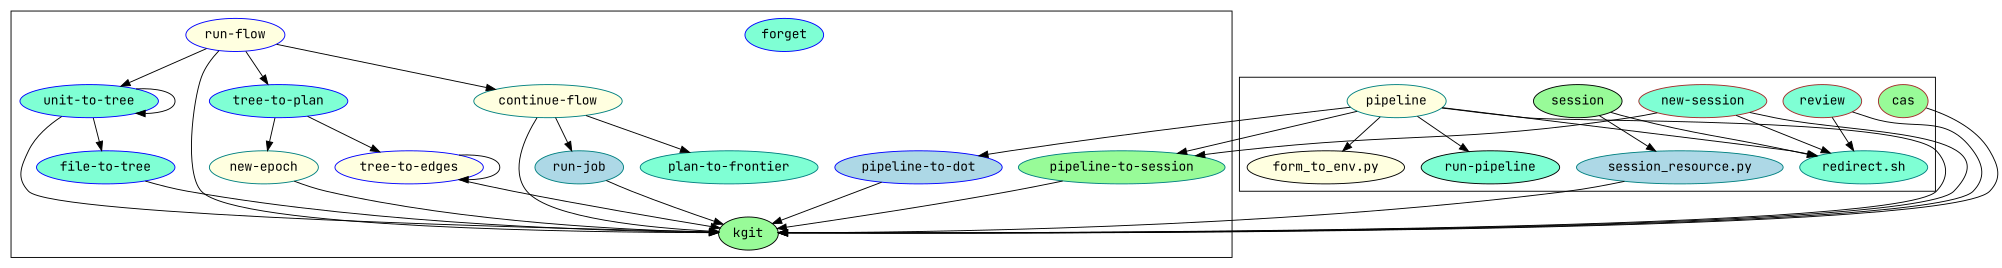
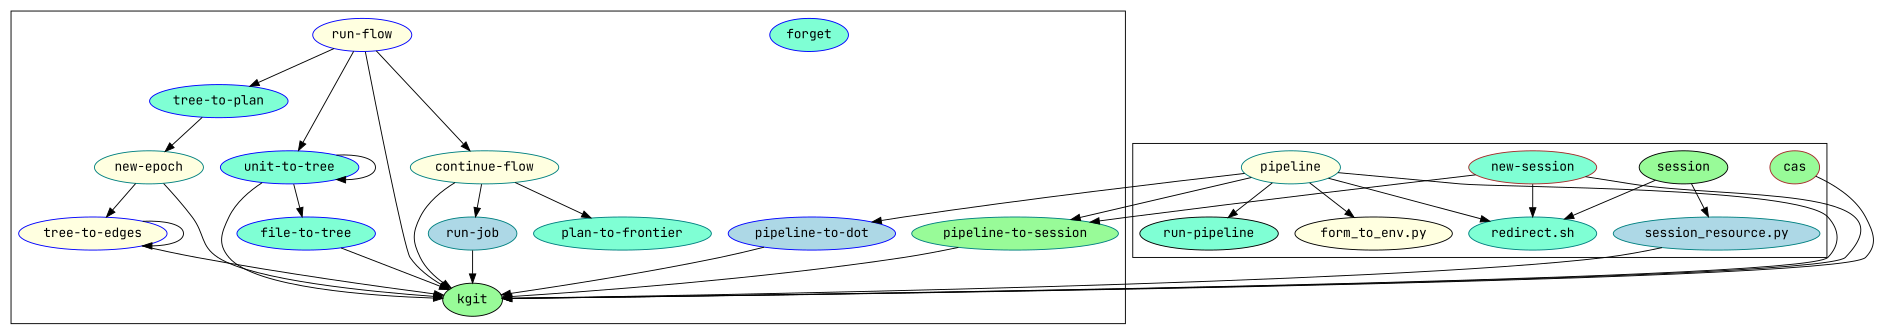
node "review": removed
edge "tree-to-plan" -> "tree-to-edges": now "new-epoch" -> "tree-to-edges"
